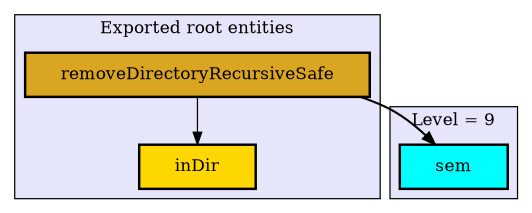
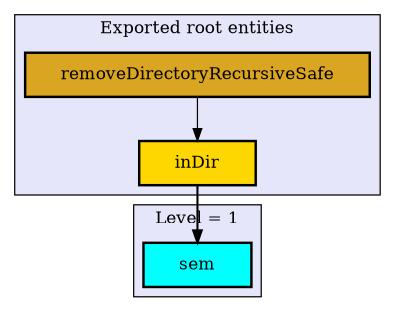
edge "removeDirectoryRecursiveSafe" -> "sem": now "inDir" -> "sem"
cluster "Level = 9": label "Level = 9" -> "Level = 1"
